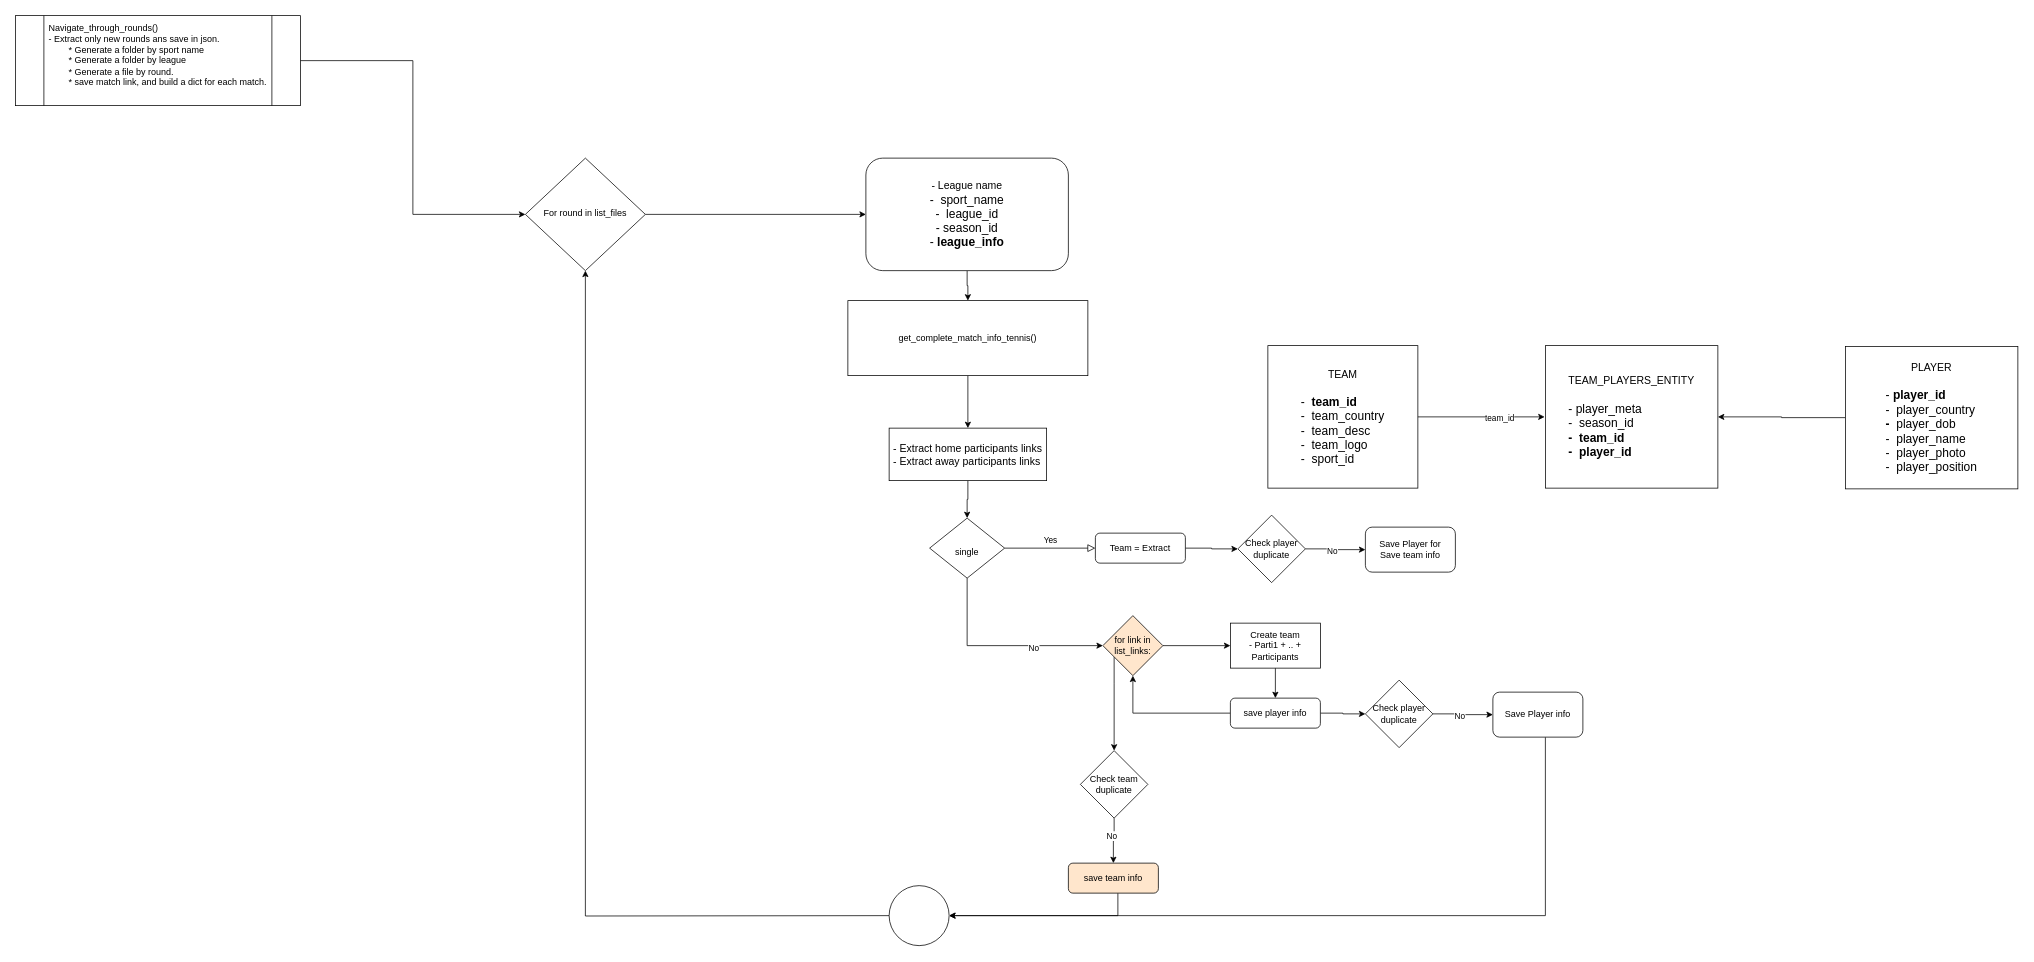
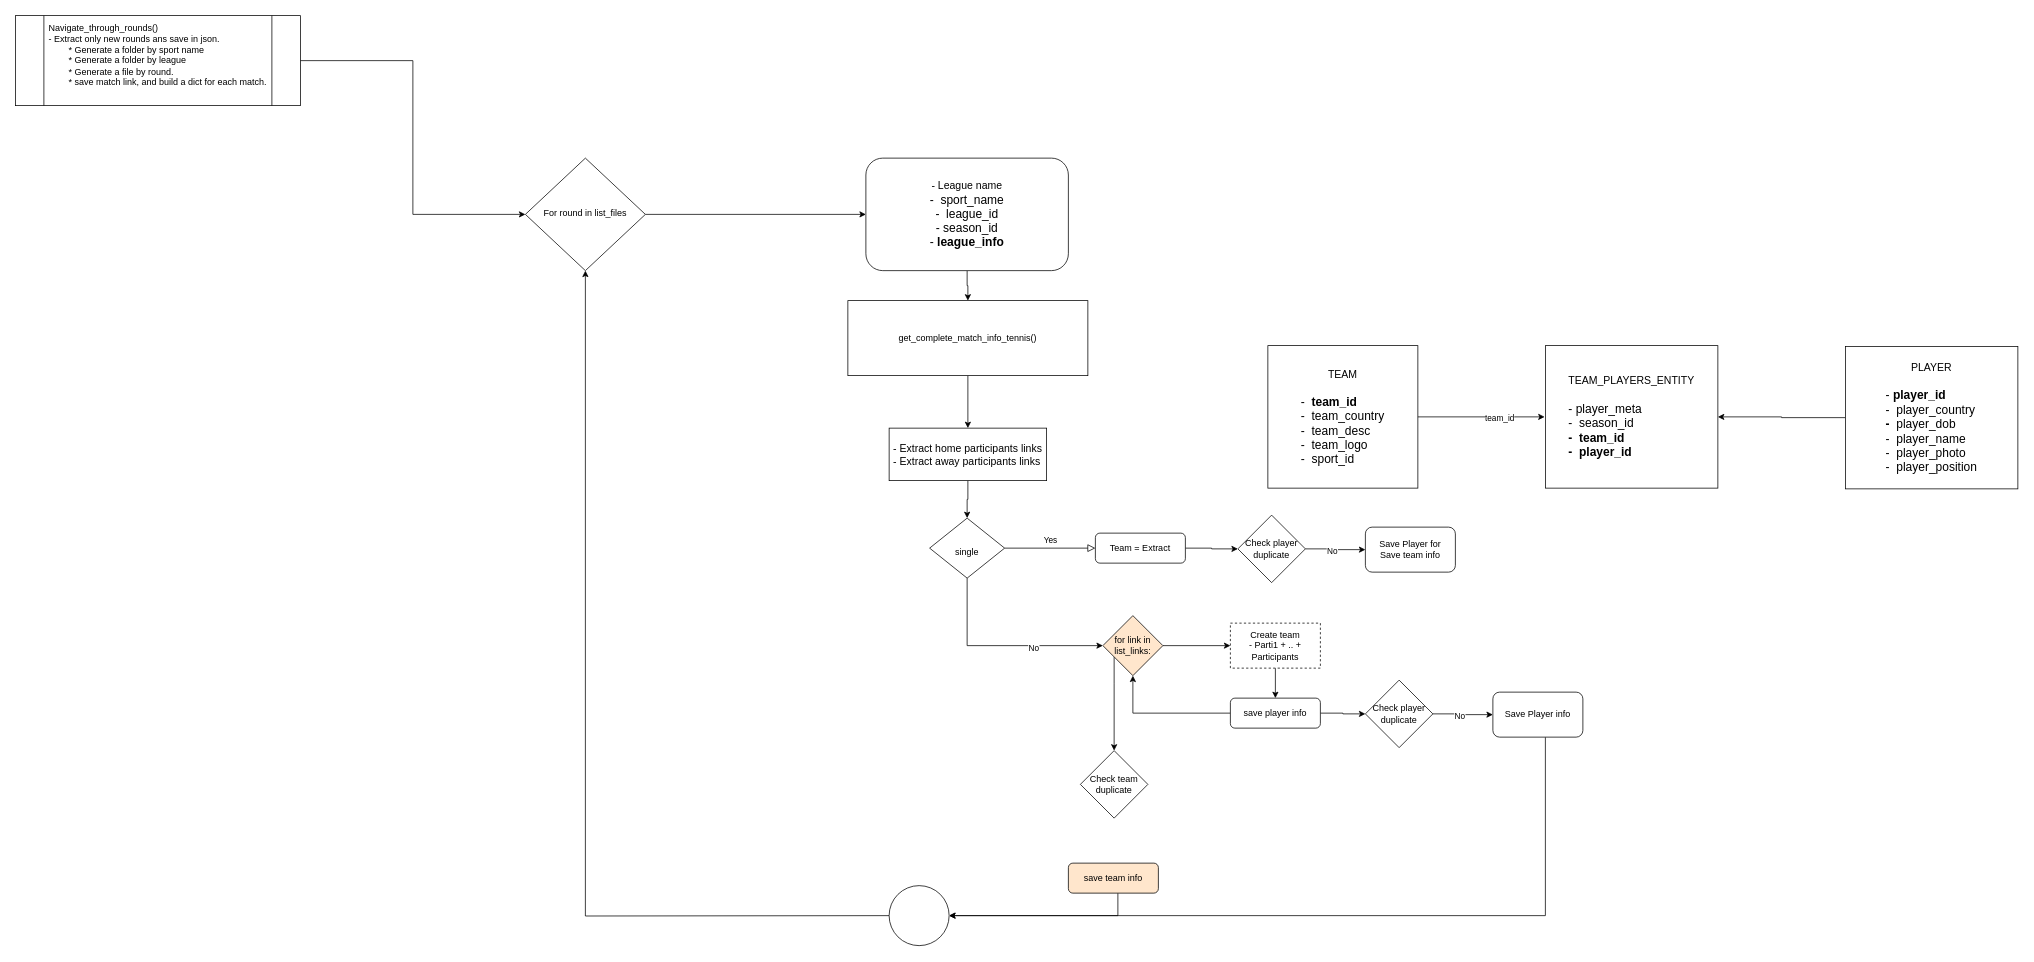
node "Create team - Parti1 + .. + Participants": style solid -> dashed
edge "Check team duplicate" -> "save team info": removed, label "No"
